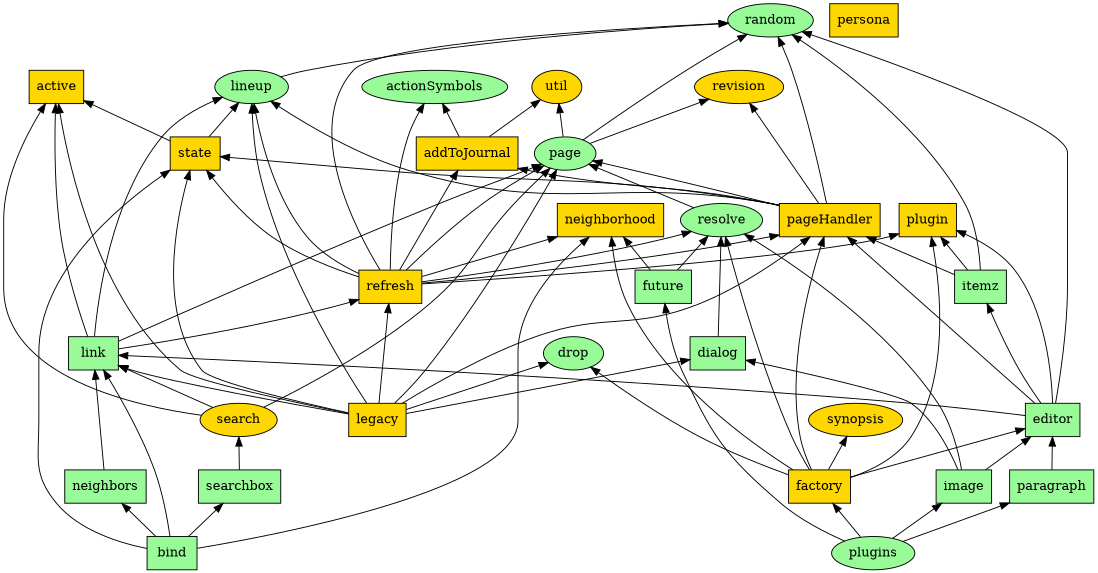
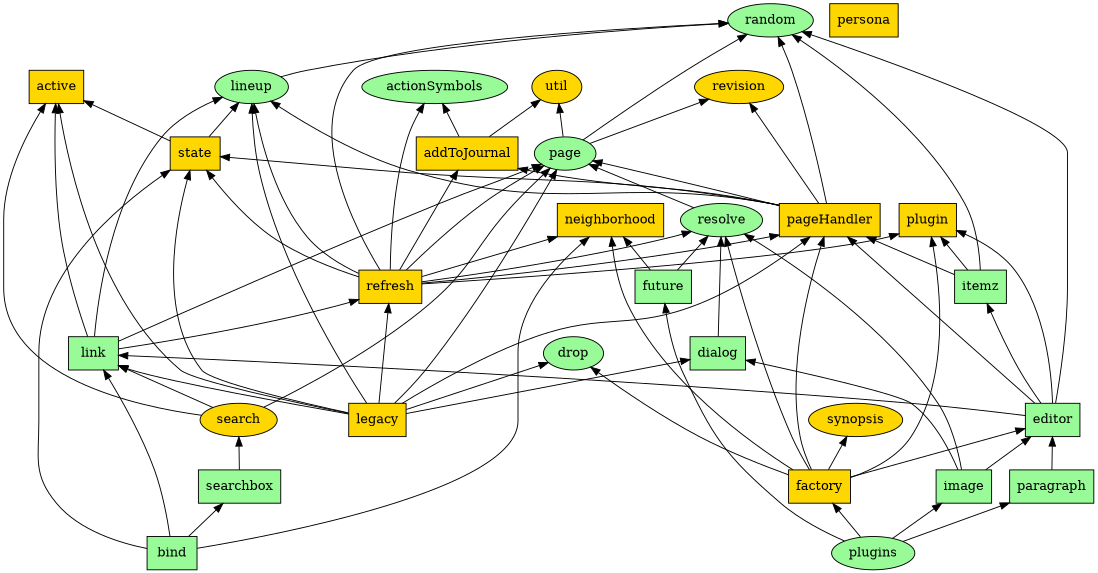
node "neighbors": removed
